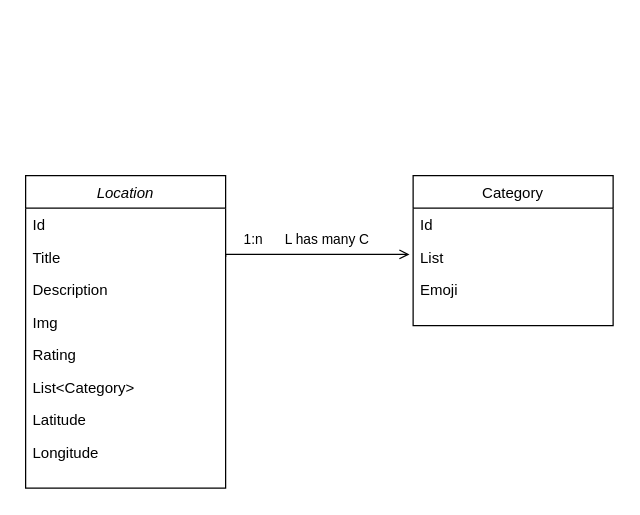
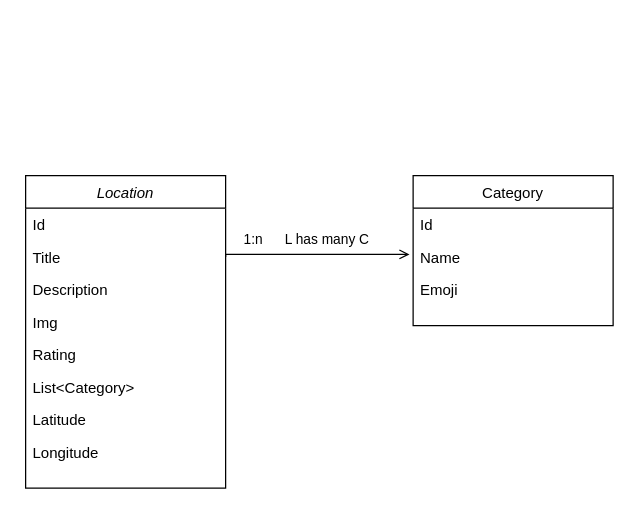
node "List": label "List" -> "Name"
